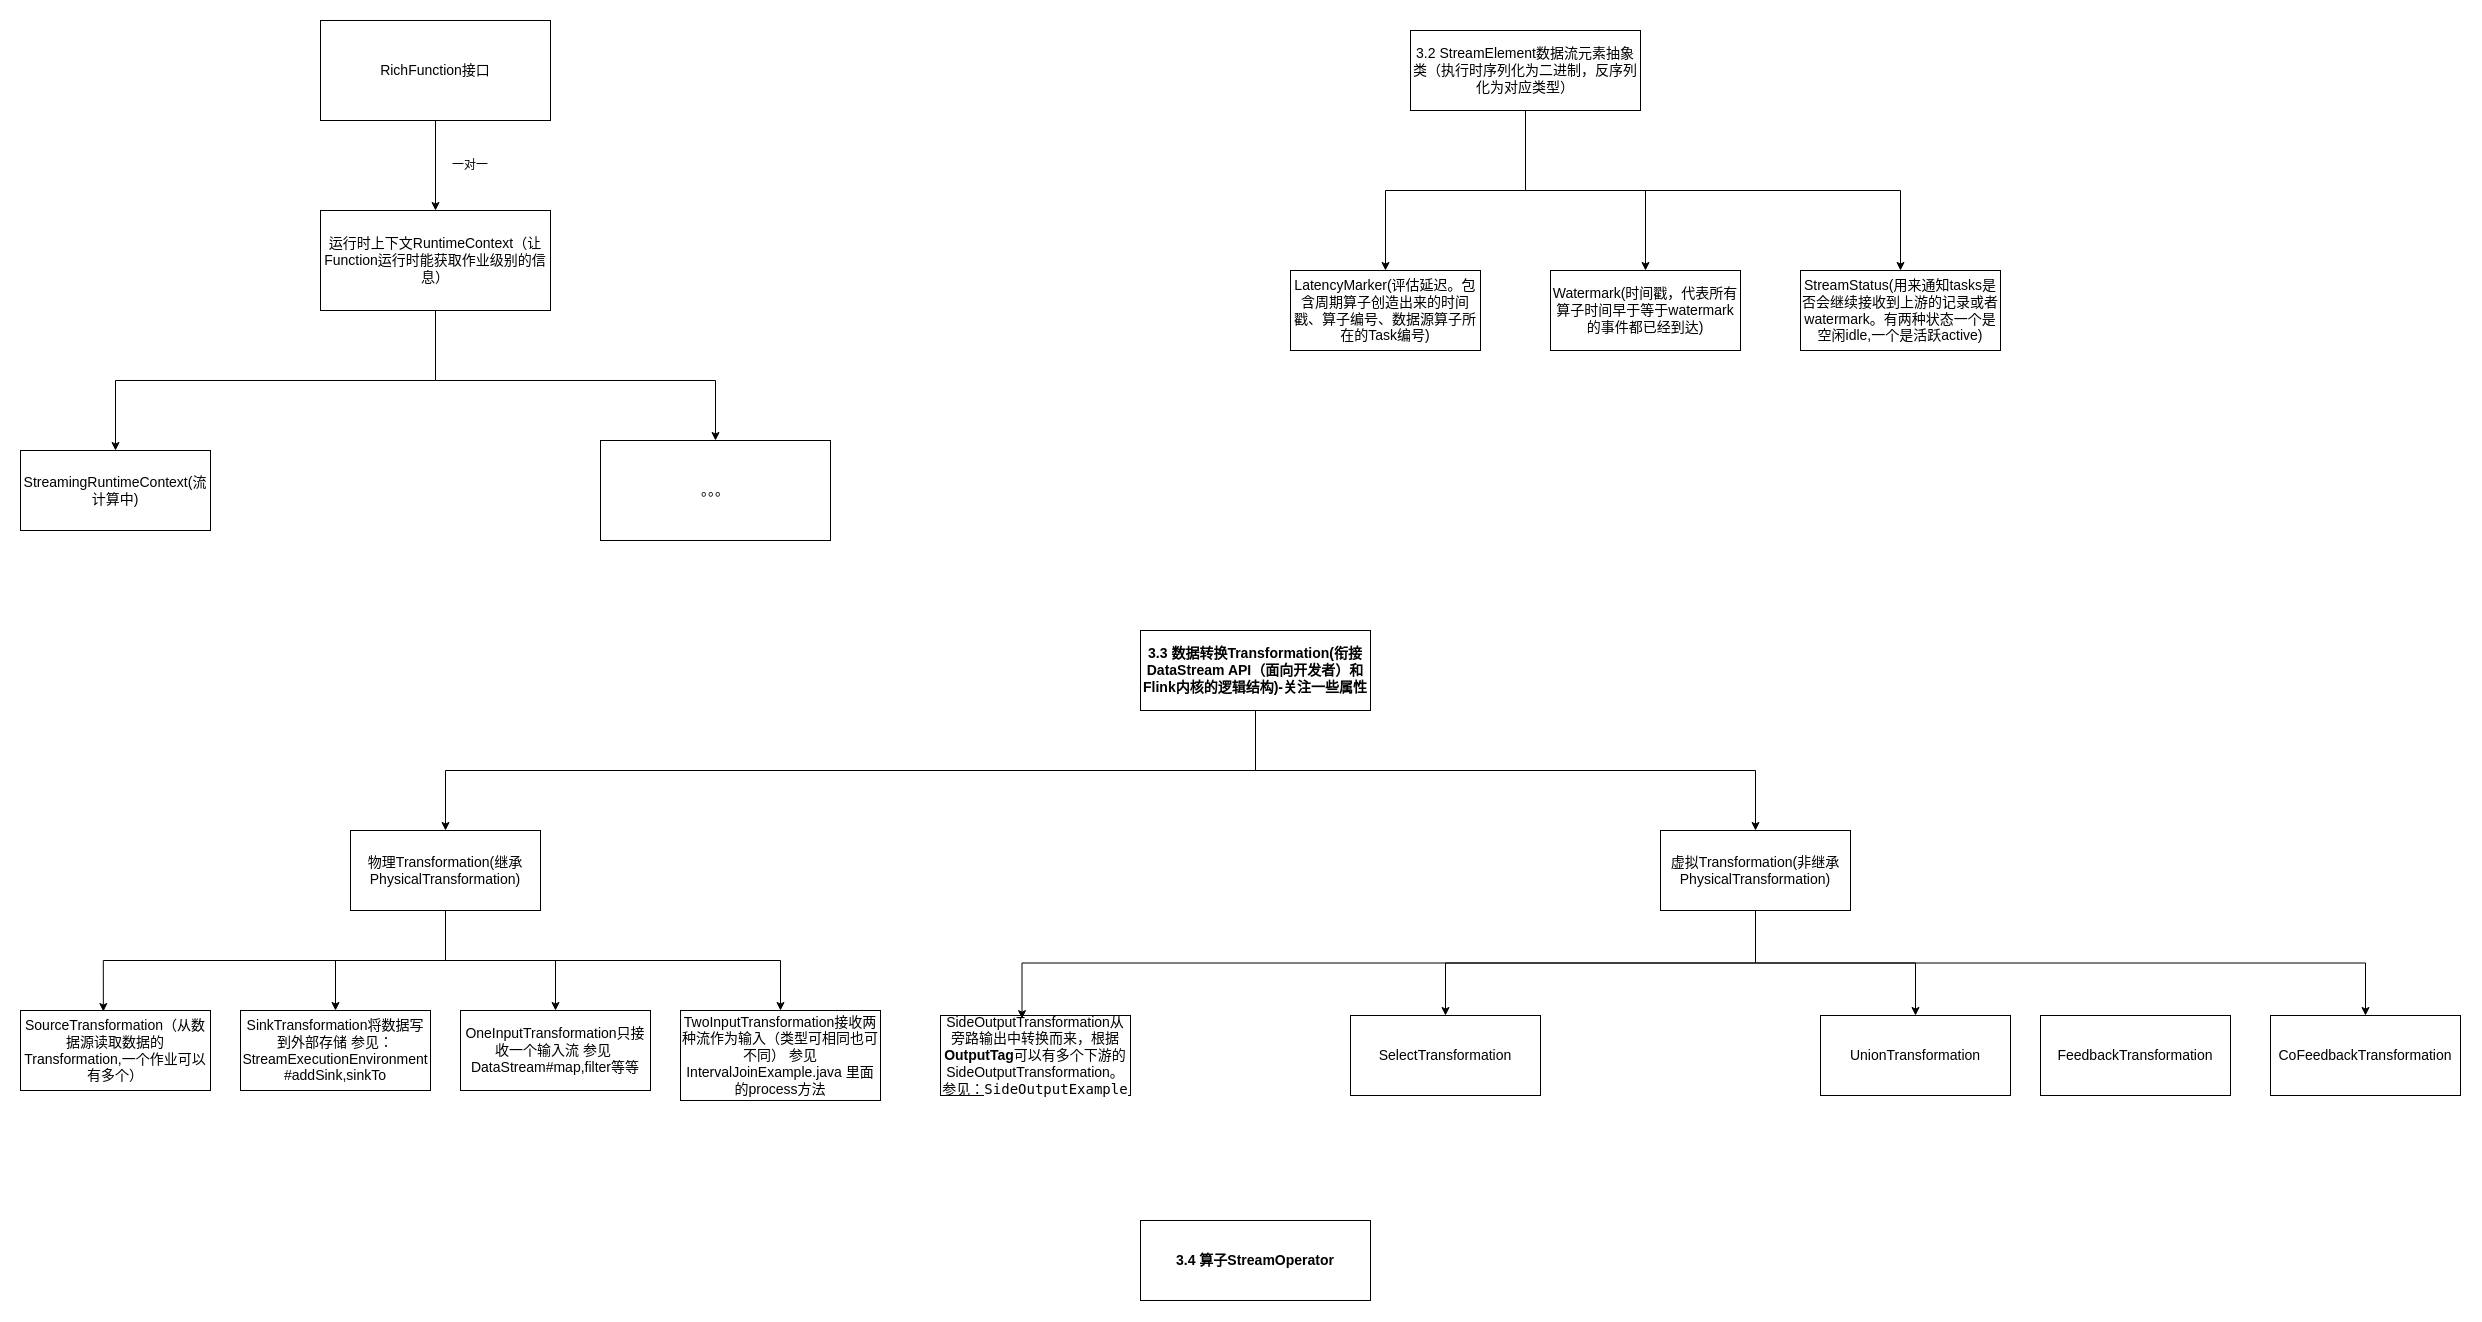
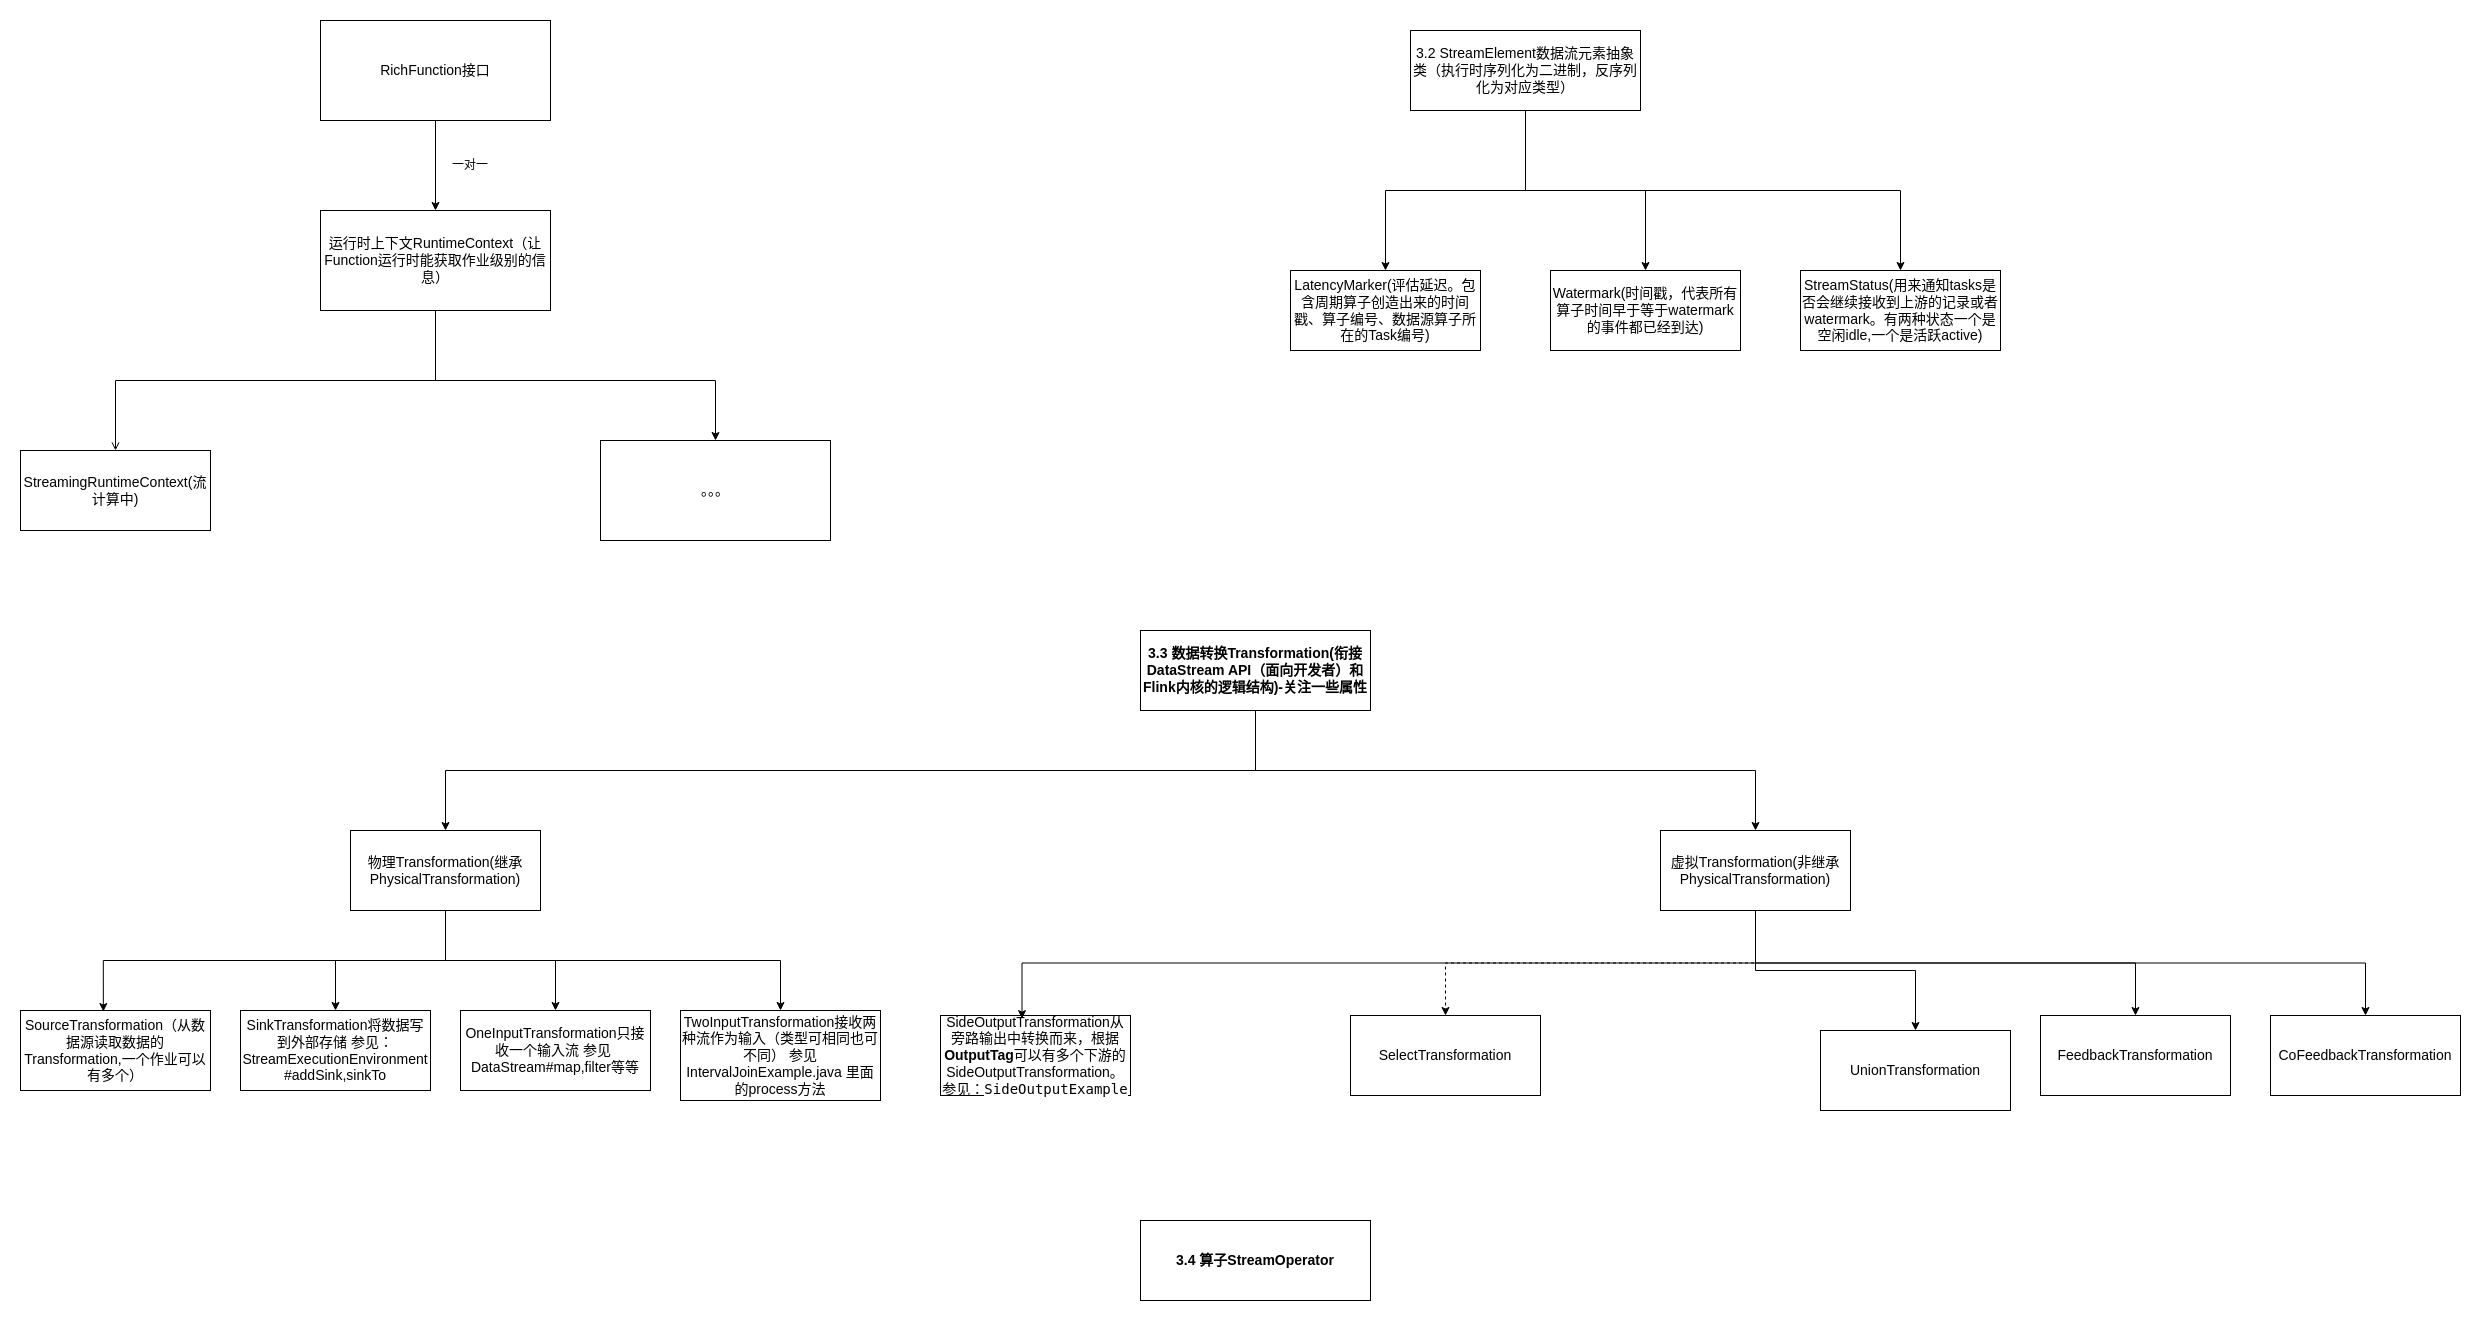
edge "运行时上下文RuntimeContext（让Function运行时能获取作业级别的信息）" -> "StreamingRuntimeContext(流计算中)": arrowhead classic -> open
edge "虚拟Transformation(非继承PhysicalTransformation)" -> "SelectTransformation": style solid -> dashed
edge "虚拟Transformation(非继承PhysicalTransformation)" -> "FeedbackTransformation": added
node "UnionTransformation": moved (1916, 1056) -> (1916, 1071)
